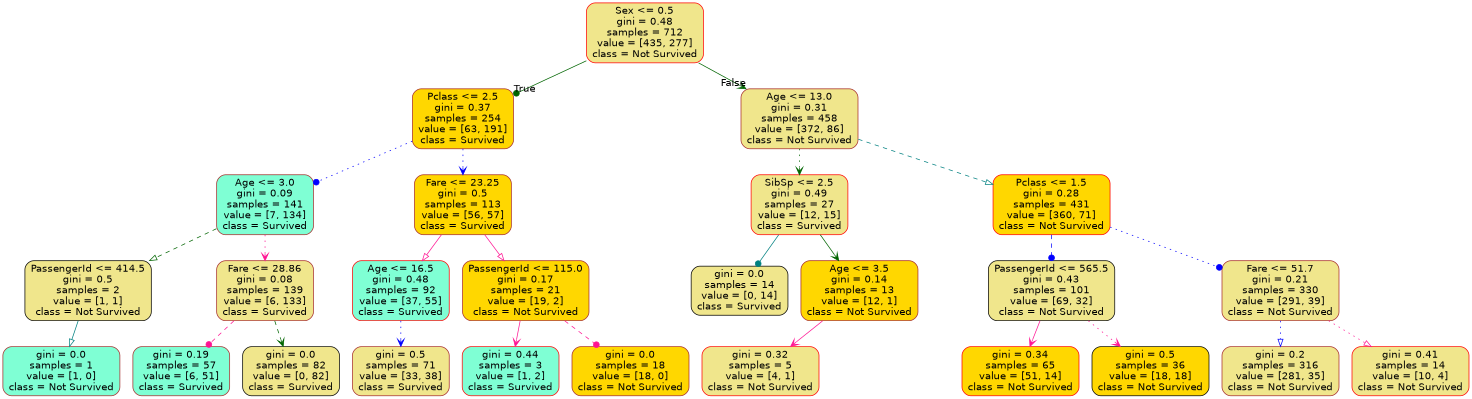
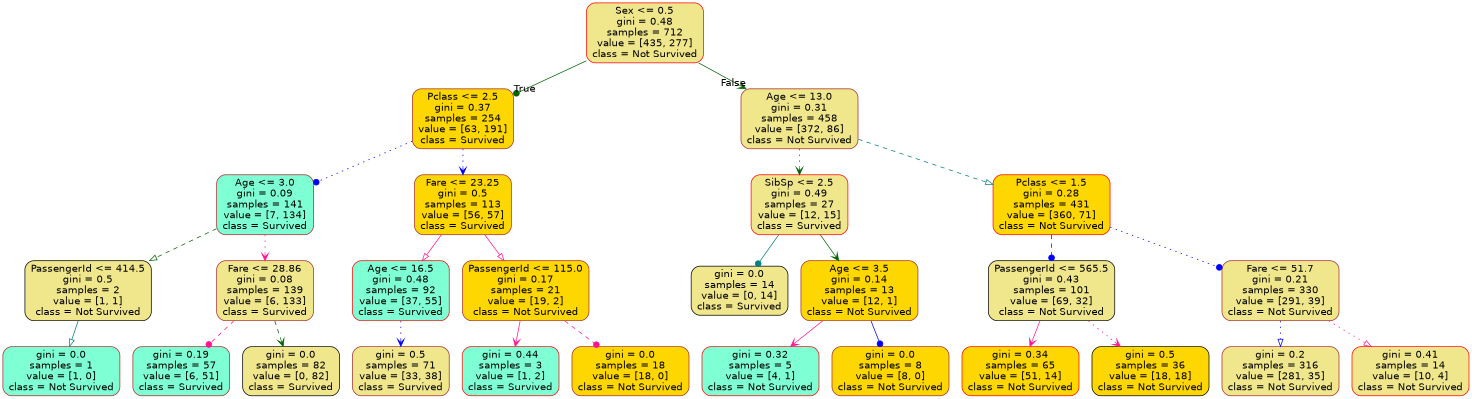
node "gini = 0.32 samples = 5 value = [4, 1] class = Not Survived": fillcolor khaki -> aquamarine
node "gini = 0.0 samples = 8 value = [8, 0] class = Not Survived": added
